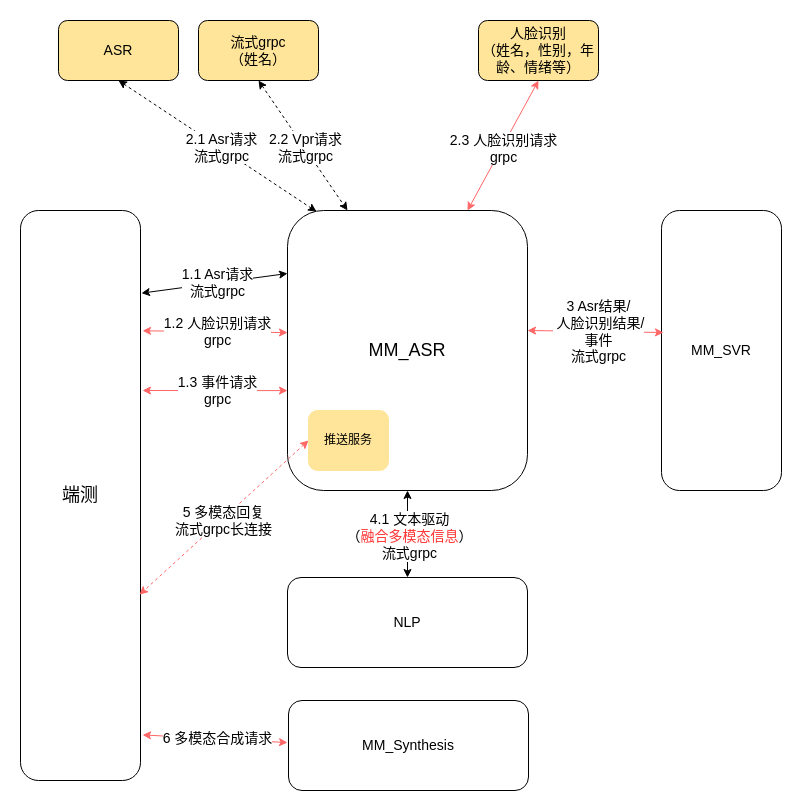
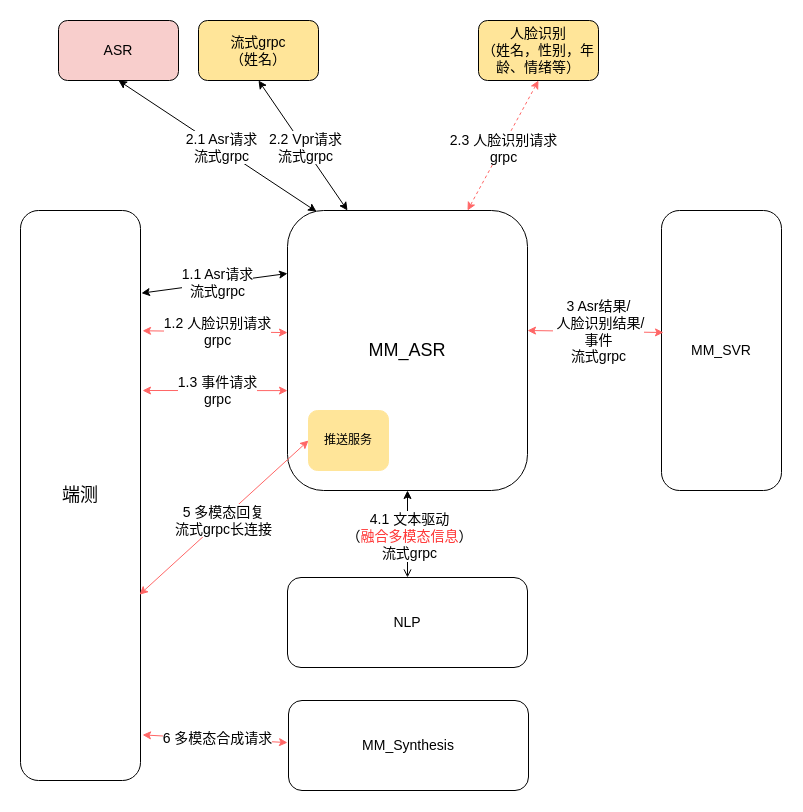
node "ASR": fillcolor #ffe599 -> #f8cecc
edge "ASR" -- "MM_ASR": style dashed -> solid
edge "流式grpc （姓名）" -- "MM_ASR": style dashed -> solid
edge "人脸识别 （姓名，性别，年龄、情绪等）" -- "MM_ASR": style solid -> dashed
edge "推送服务" -- "端测": style dashed -> solid
edge "MM_ASR" -- "NLP": arrowhead classic -> open
